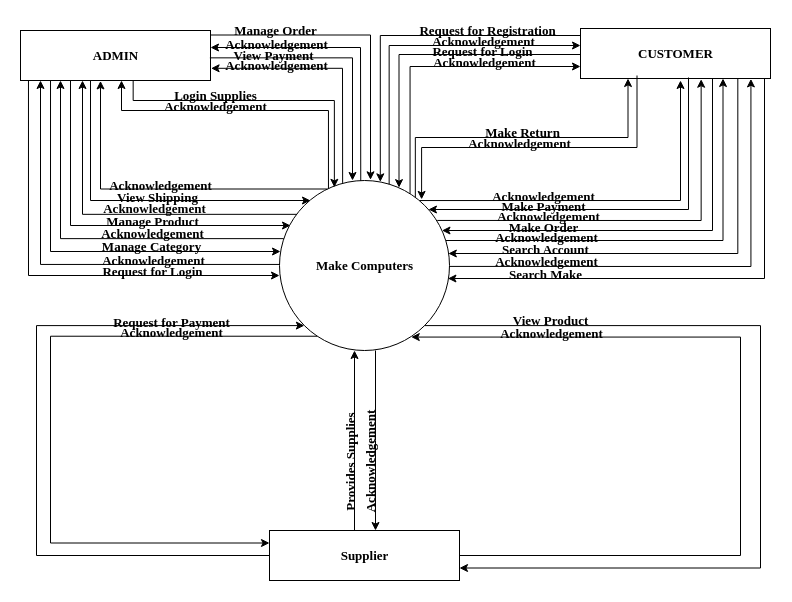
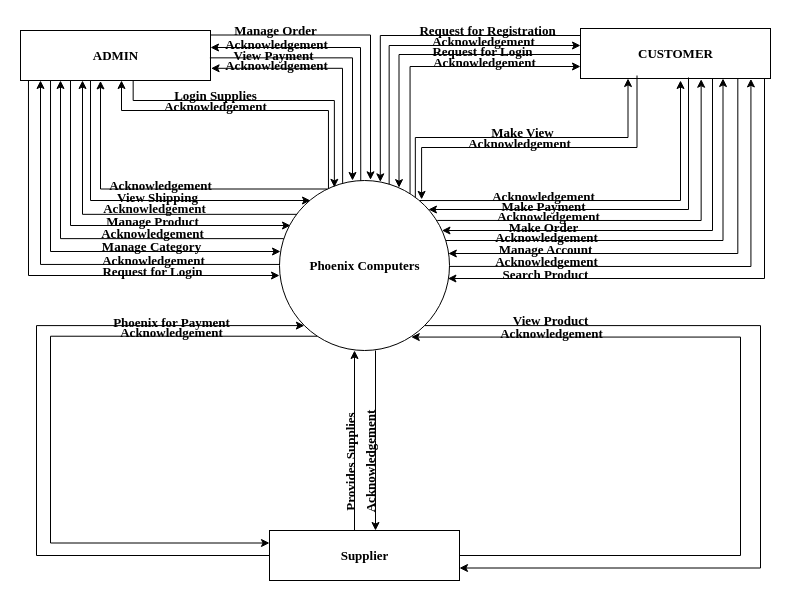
node "Make Return": label "Make Return" -> "Make View"
node "Search Account": label "Search Account" -> "Manage Account"
node "Make Computers": label "Make Computers" -> "Phoenix Computers"
node "Search Make": label "Search Make" -> "Search Product"
node "Request for Payment": label "Request for Payment" -> "Phoenix for Payment"
